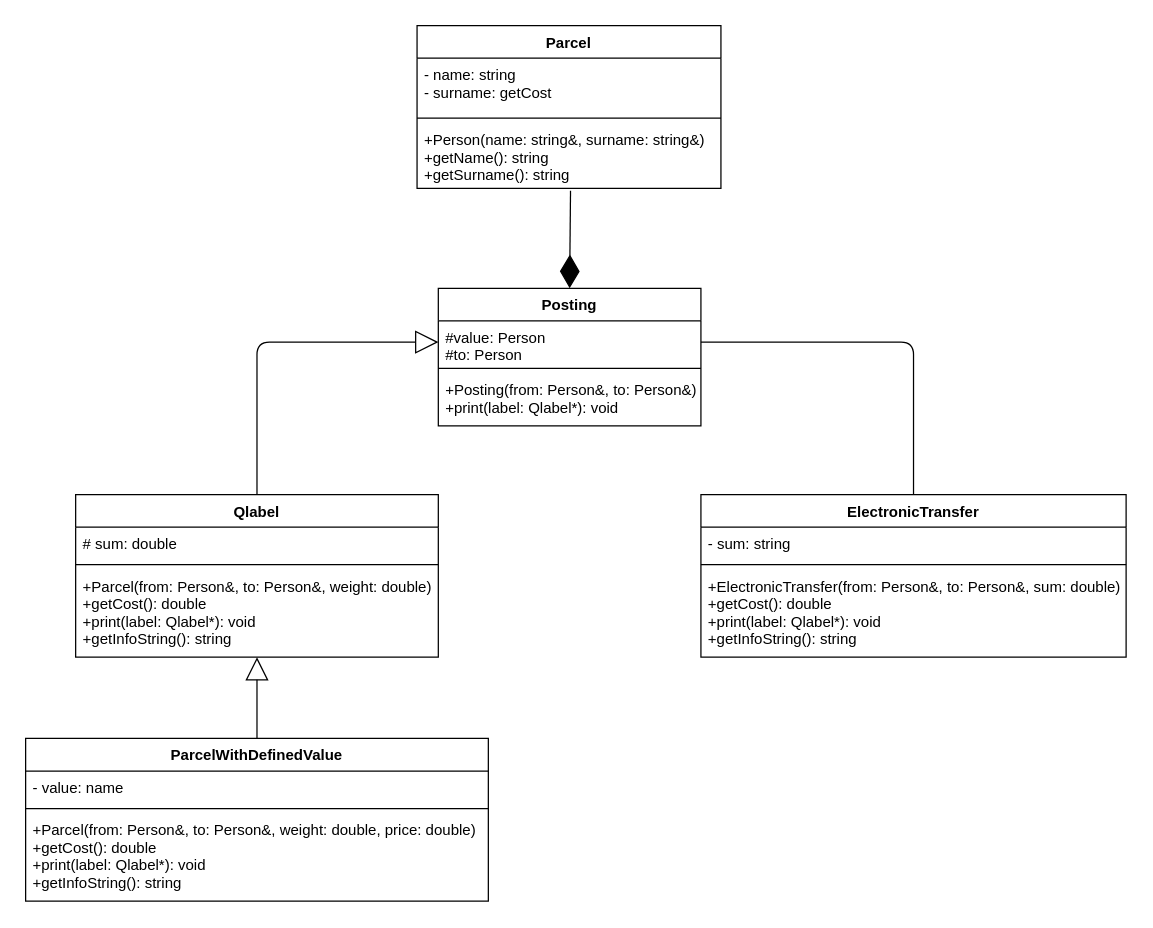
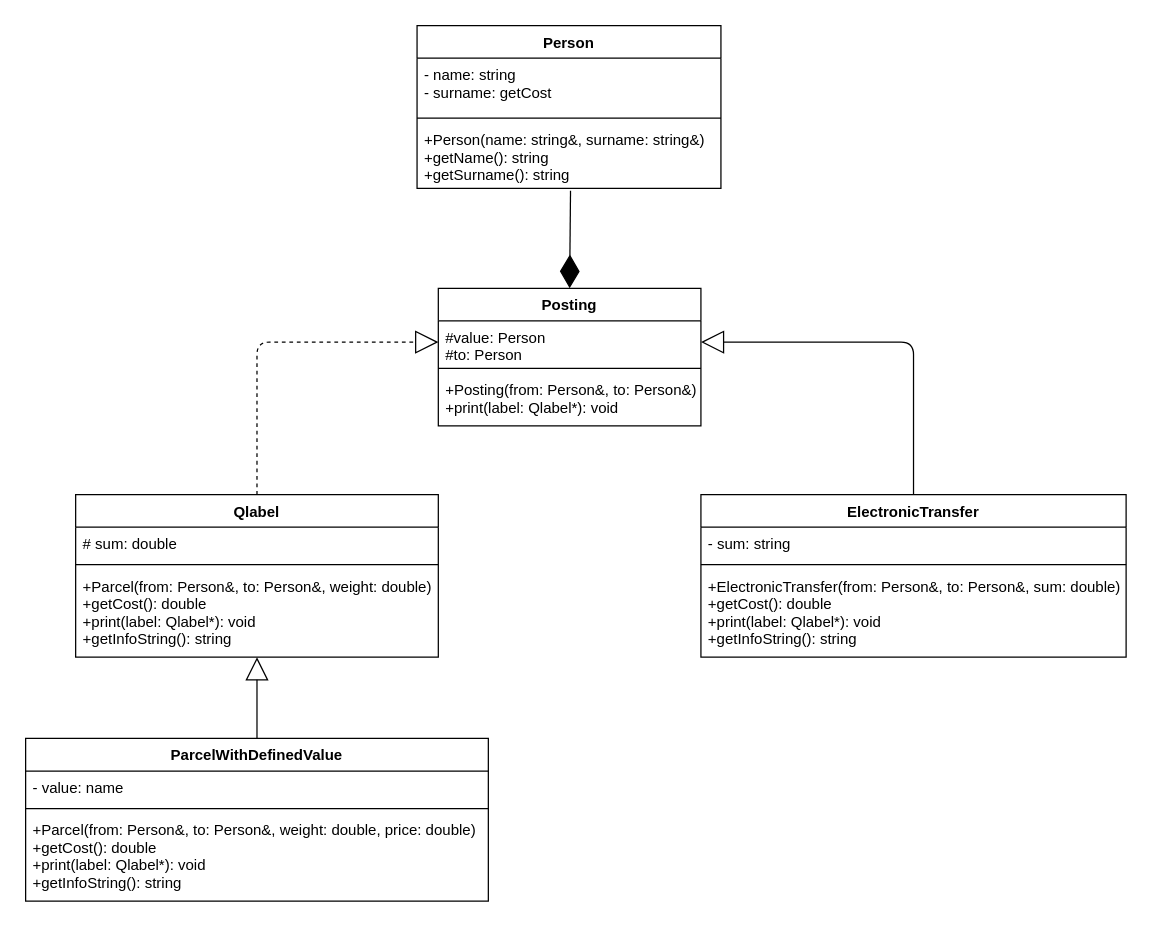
node "Parcel": label "Parcel" -> "Person"
edge "Qlabel" -> "#value: Person #to: Person": style solid -> dashed
edge "#value: Person #to: Person" -- "ElectronicTransfer": arrowhead none -> block
